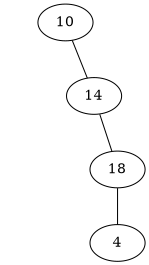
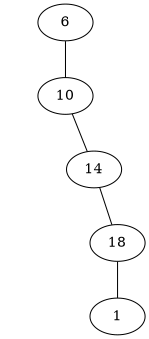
node "6": added
node "4": label "4" -> "1"
